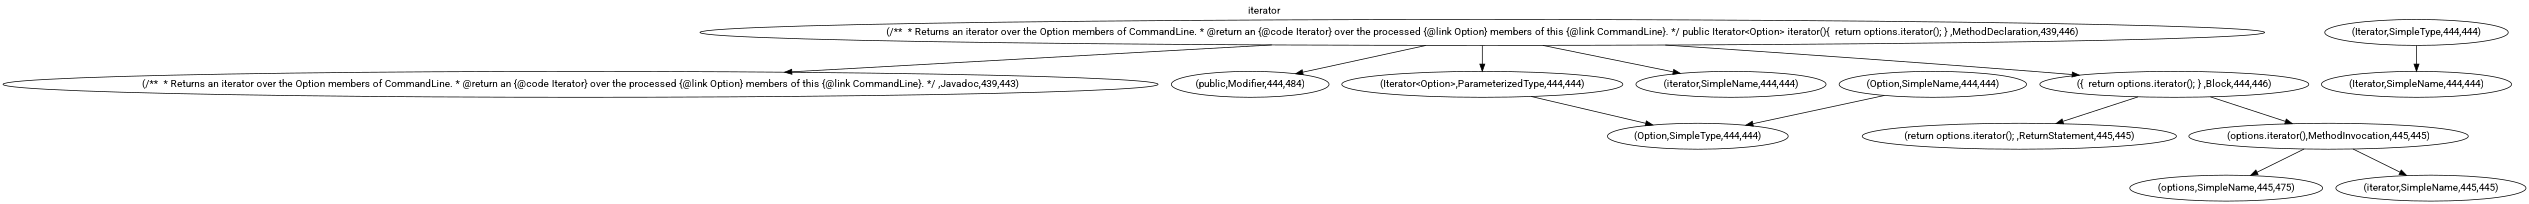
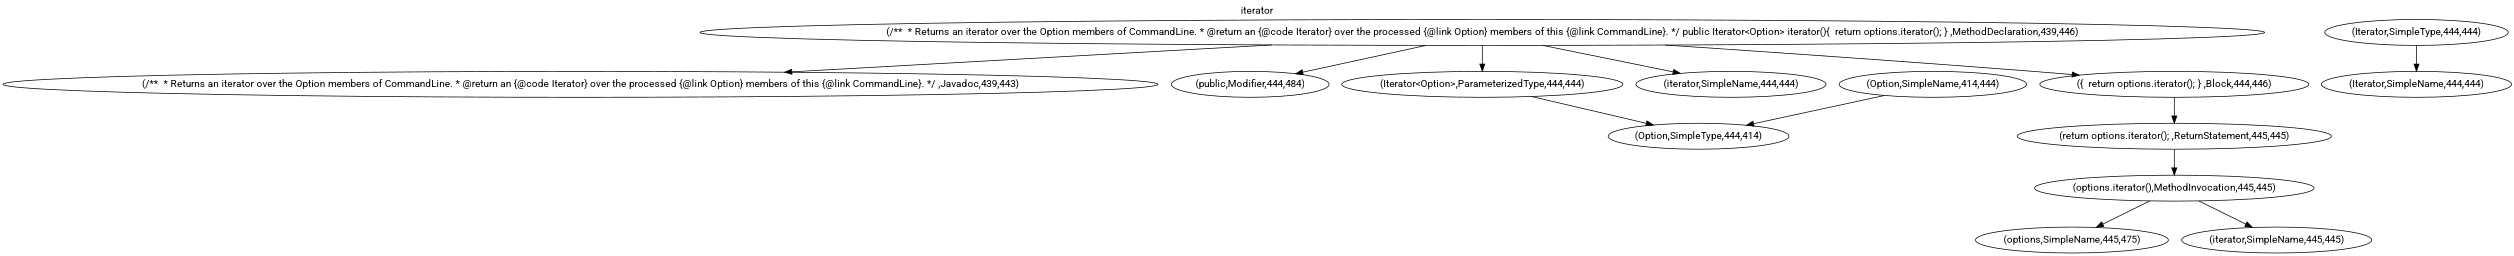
node "(Option,SimpleName,444,444)": label "(Option,SimpleName,444,444)" -> "(Option,SimpleName,414,444)"
edge "({  return options.iterator(); } ,Block,444,446)" -> "(options.iterator(),MethodInvocation,445,445)": now "(return options.iterator(); ,ReturnStatement,445,445)" -> "(options.iterator(),MethodInvocation,445,445)"
node "(Option,SimpleType,444,444)": label "(Option,SimpleType,444,444)" -> "(Option,SimpleType,444,414)"
